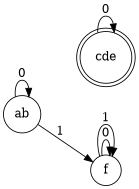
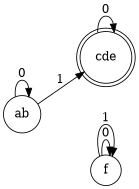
edge "ab" -> "f": now "ab" -> "cde"
